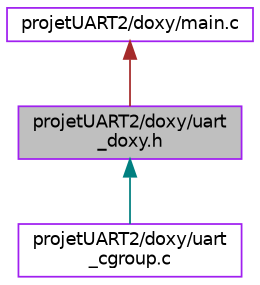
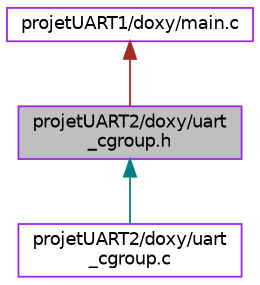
node "projetUART2/doxy/main.c": label "projetUART2/doxy/main.c" -> "projetUART1/doxy/main.c"
node "projetUART2/doxy/uart _doxy.h": label "projetUART2/doxy/uart _doxy.h" -> "projetUART2/doxy/uart _cgroup.h"
